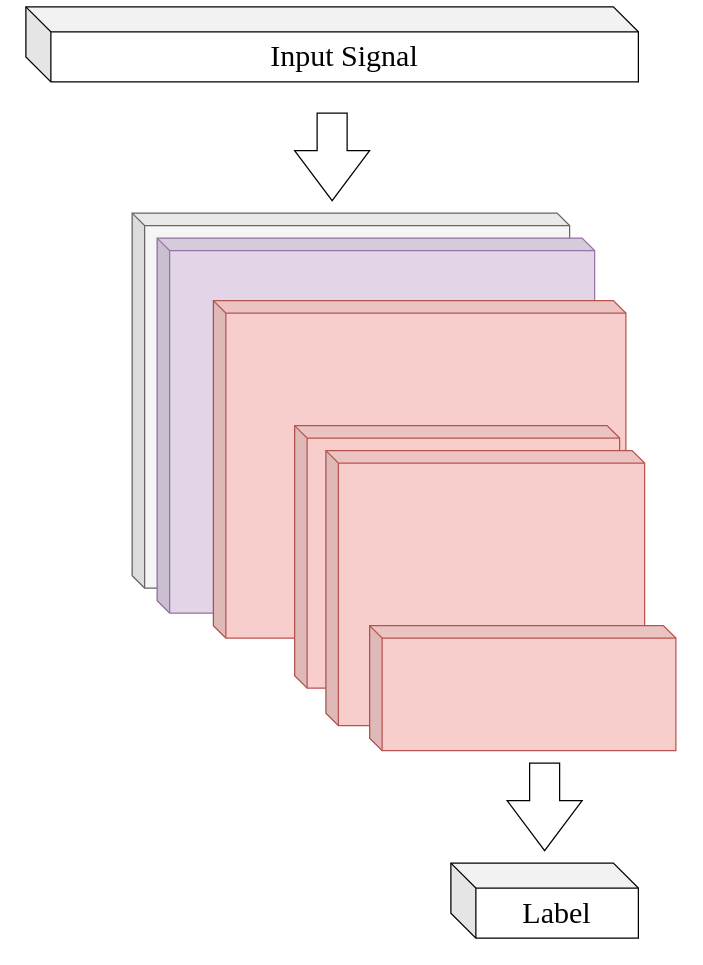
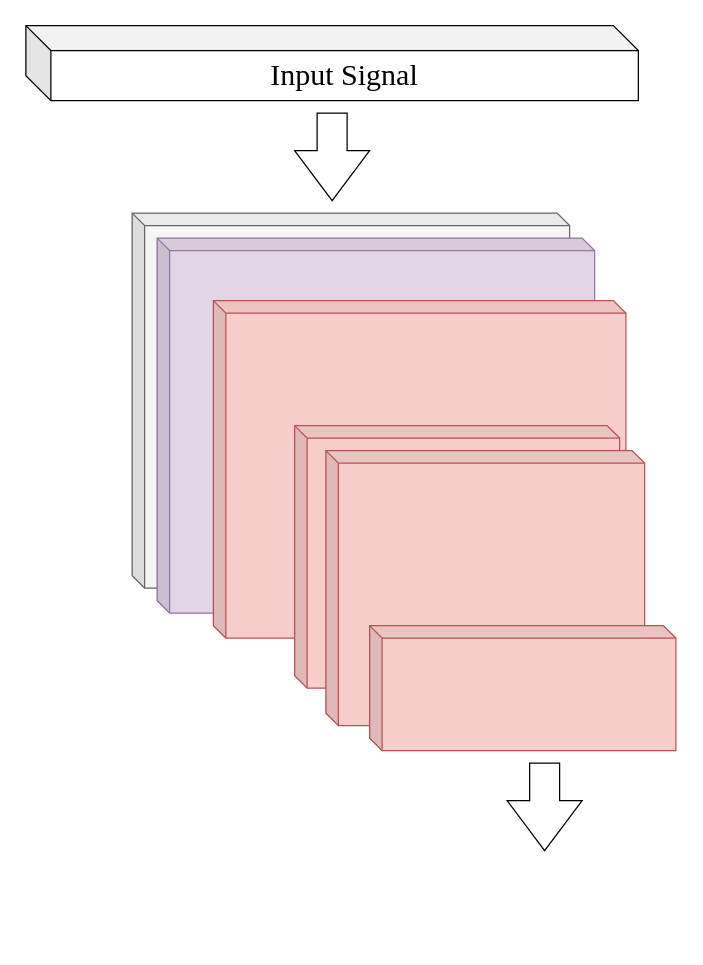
node "Input Signal": moved (332, 44) -> (332, 63)
node "Label": removed
